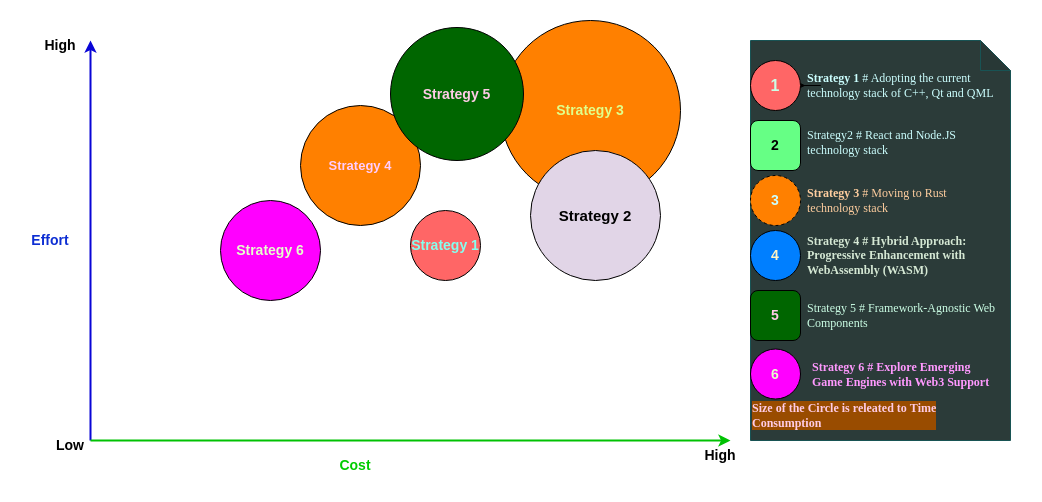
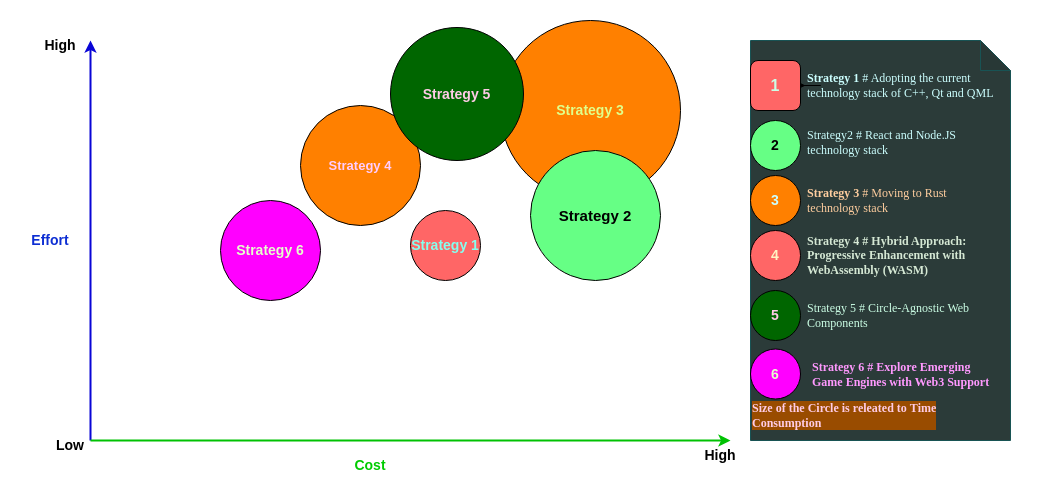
node "1": shape ellipse -> rounded rectangle
node "2": shape rounded rectangle -> ellipse
node "3": style dashed -> solid
node "Strategy 2": fillcolor #e1d5e7 -> #66ff85
node "4": fillcolor #007fff -> #ff6666
node "5": shape rounded rectangle -> ellipse
node "Strategy 5 # Framework-Agnostic Web Components": label "Strategy 5 # Framework-Agnostic Web Components" -> "Strategy 5 # Circle-Agnostic Web Components"
node "Cost": moved (356, 466) -> (371, 466)
